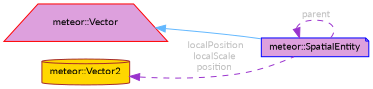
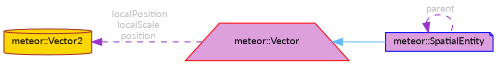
edge "meteor::SpatialEntity" -> "meteor::Vector2": now "meteor::Vector" -> "meteor::Vector2"
